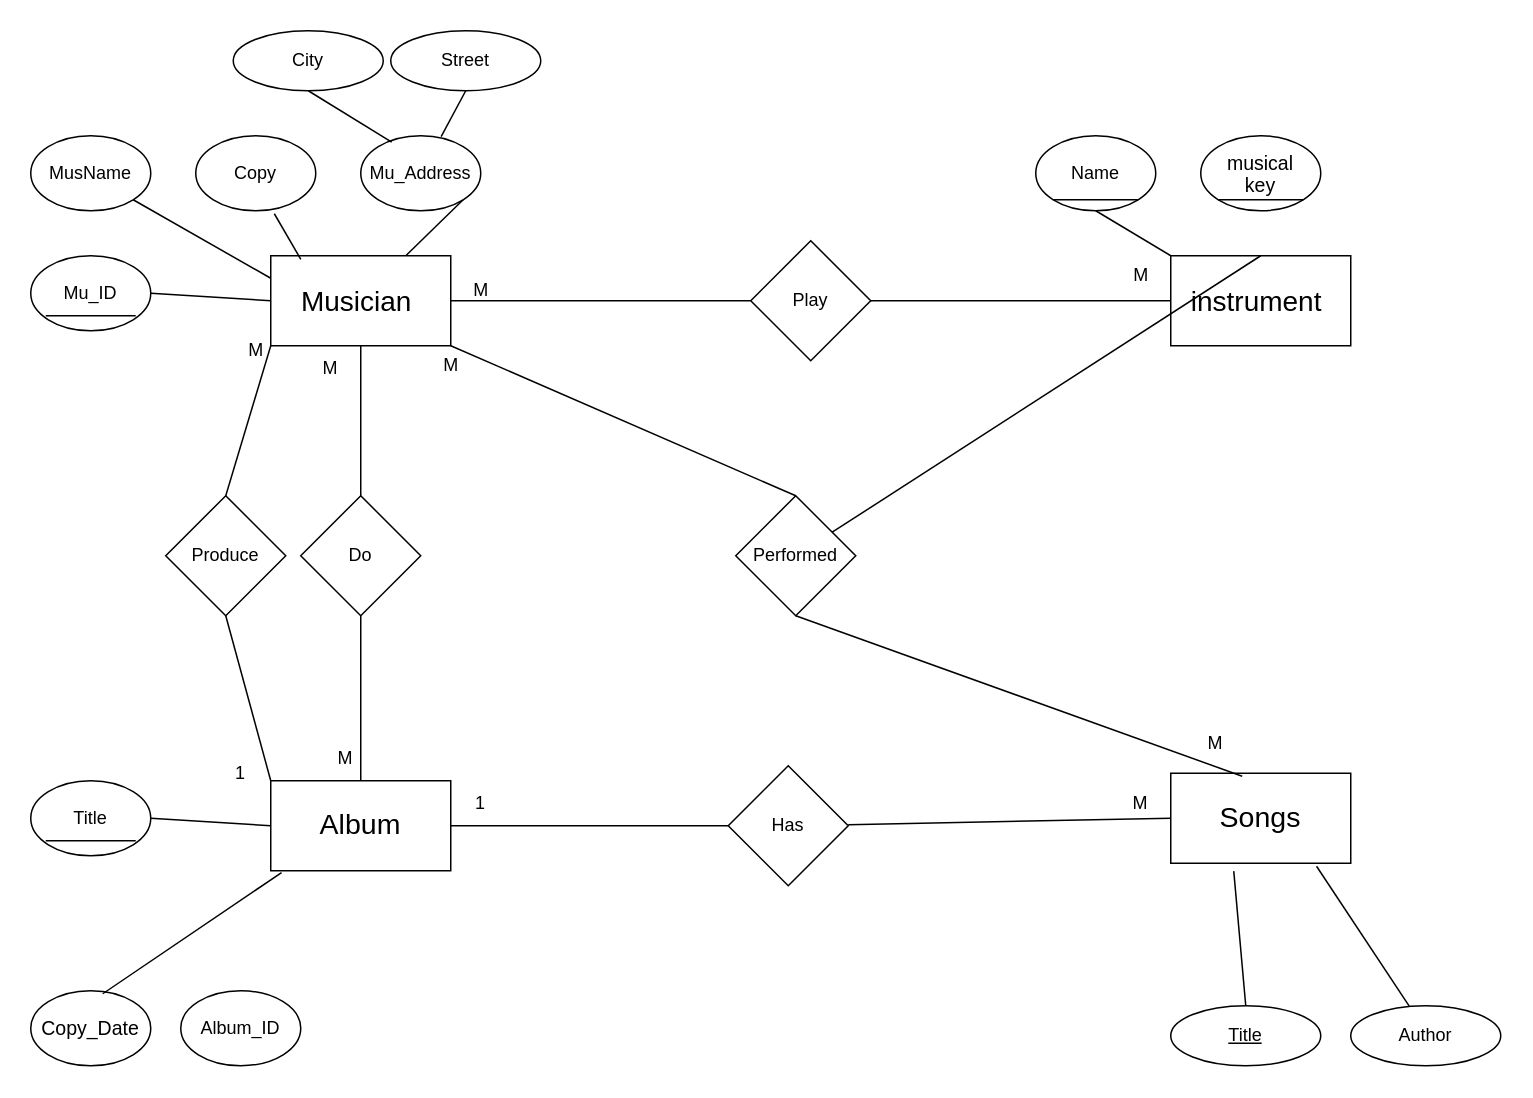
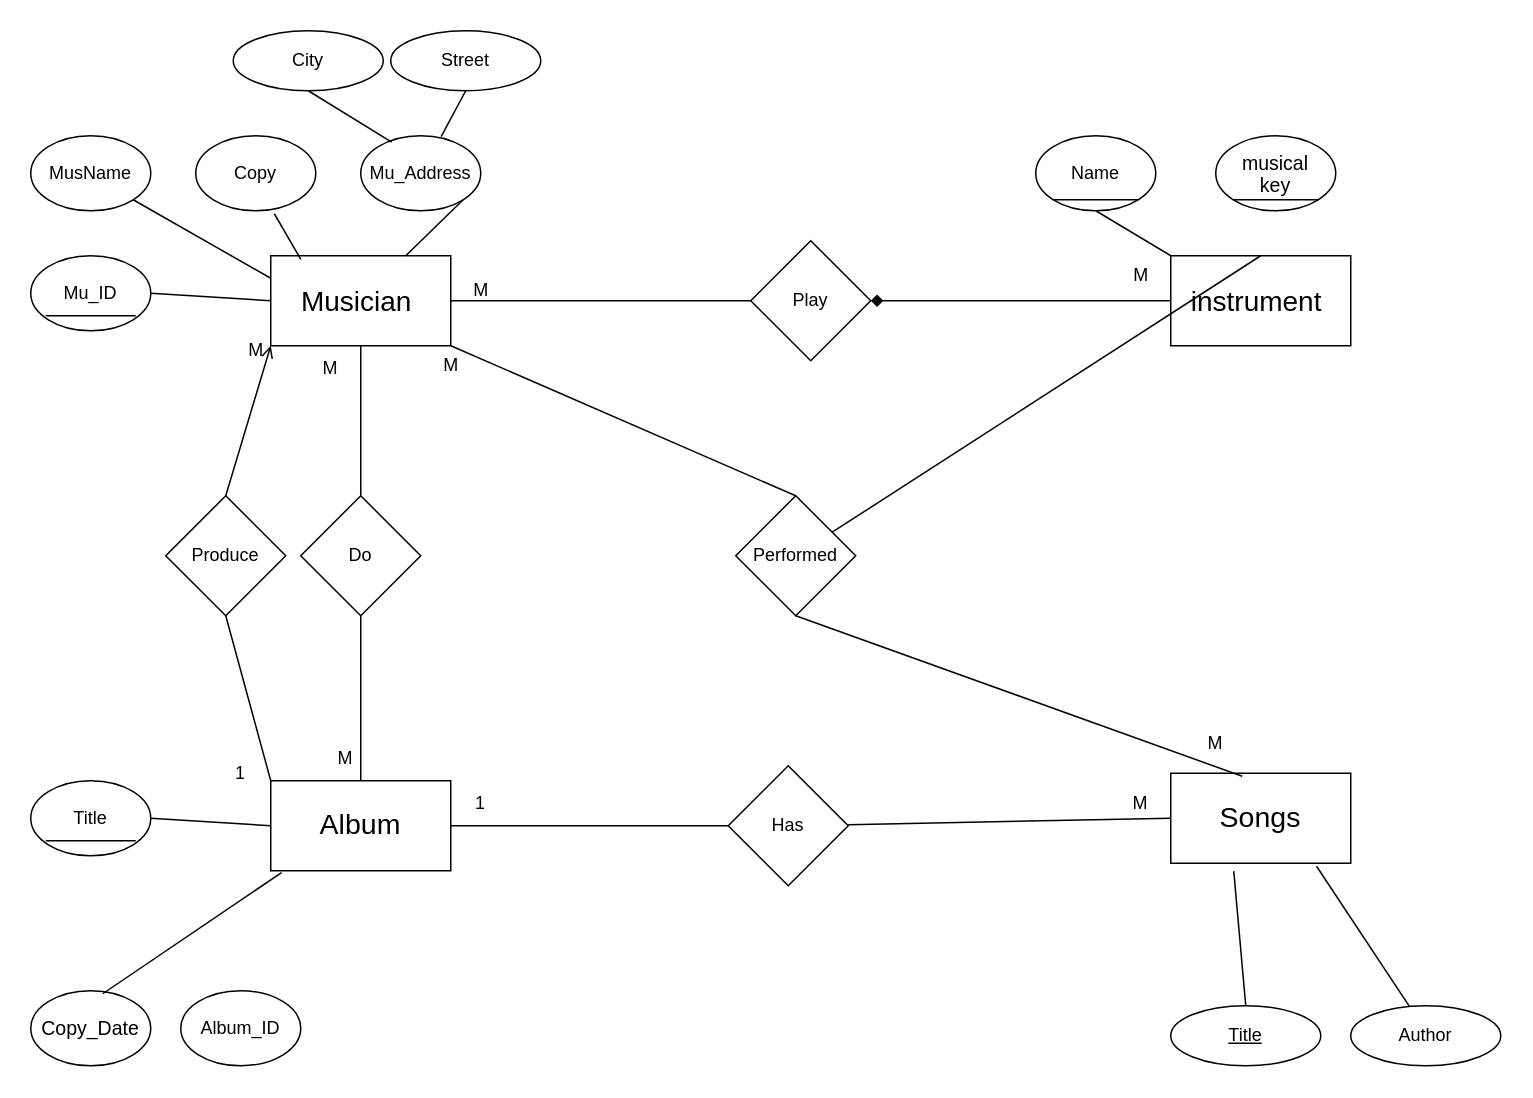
node "musical key": moved (1261, 173) -> (1276, 173)
edge "Play" -- "instrument": arrowhead none -> diamond
edge "Musician" -- "Produce": arrowhead none -> open
